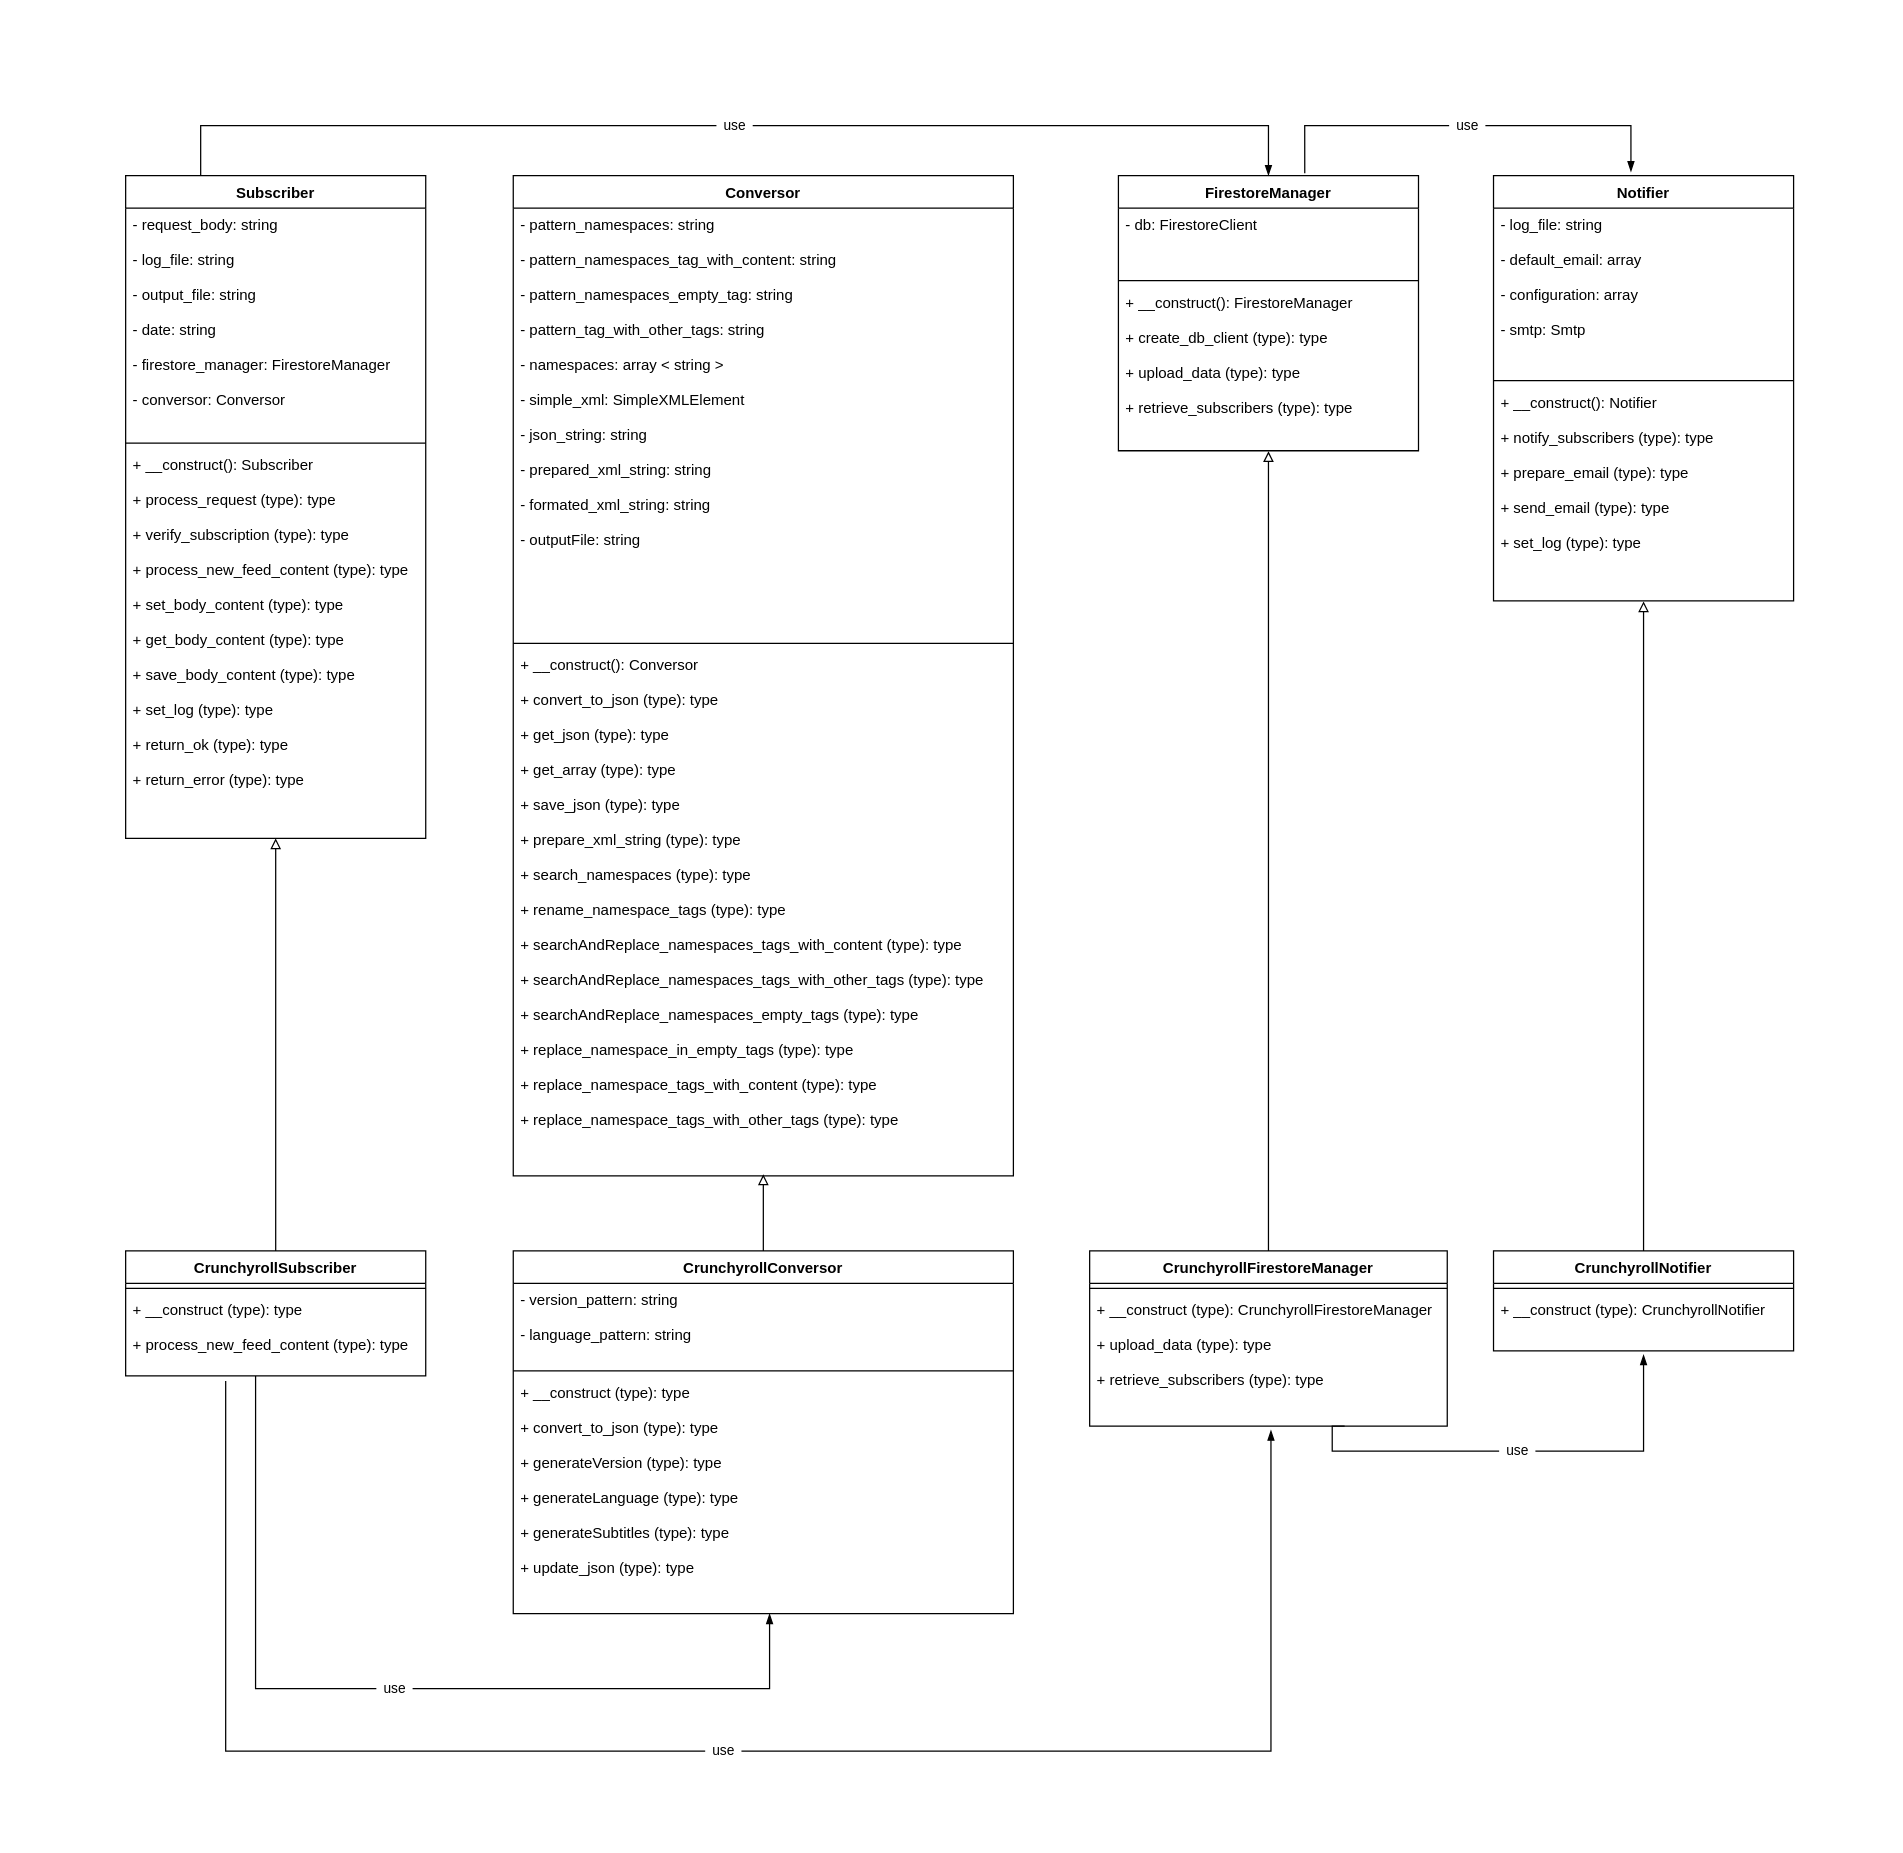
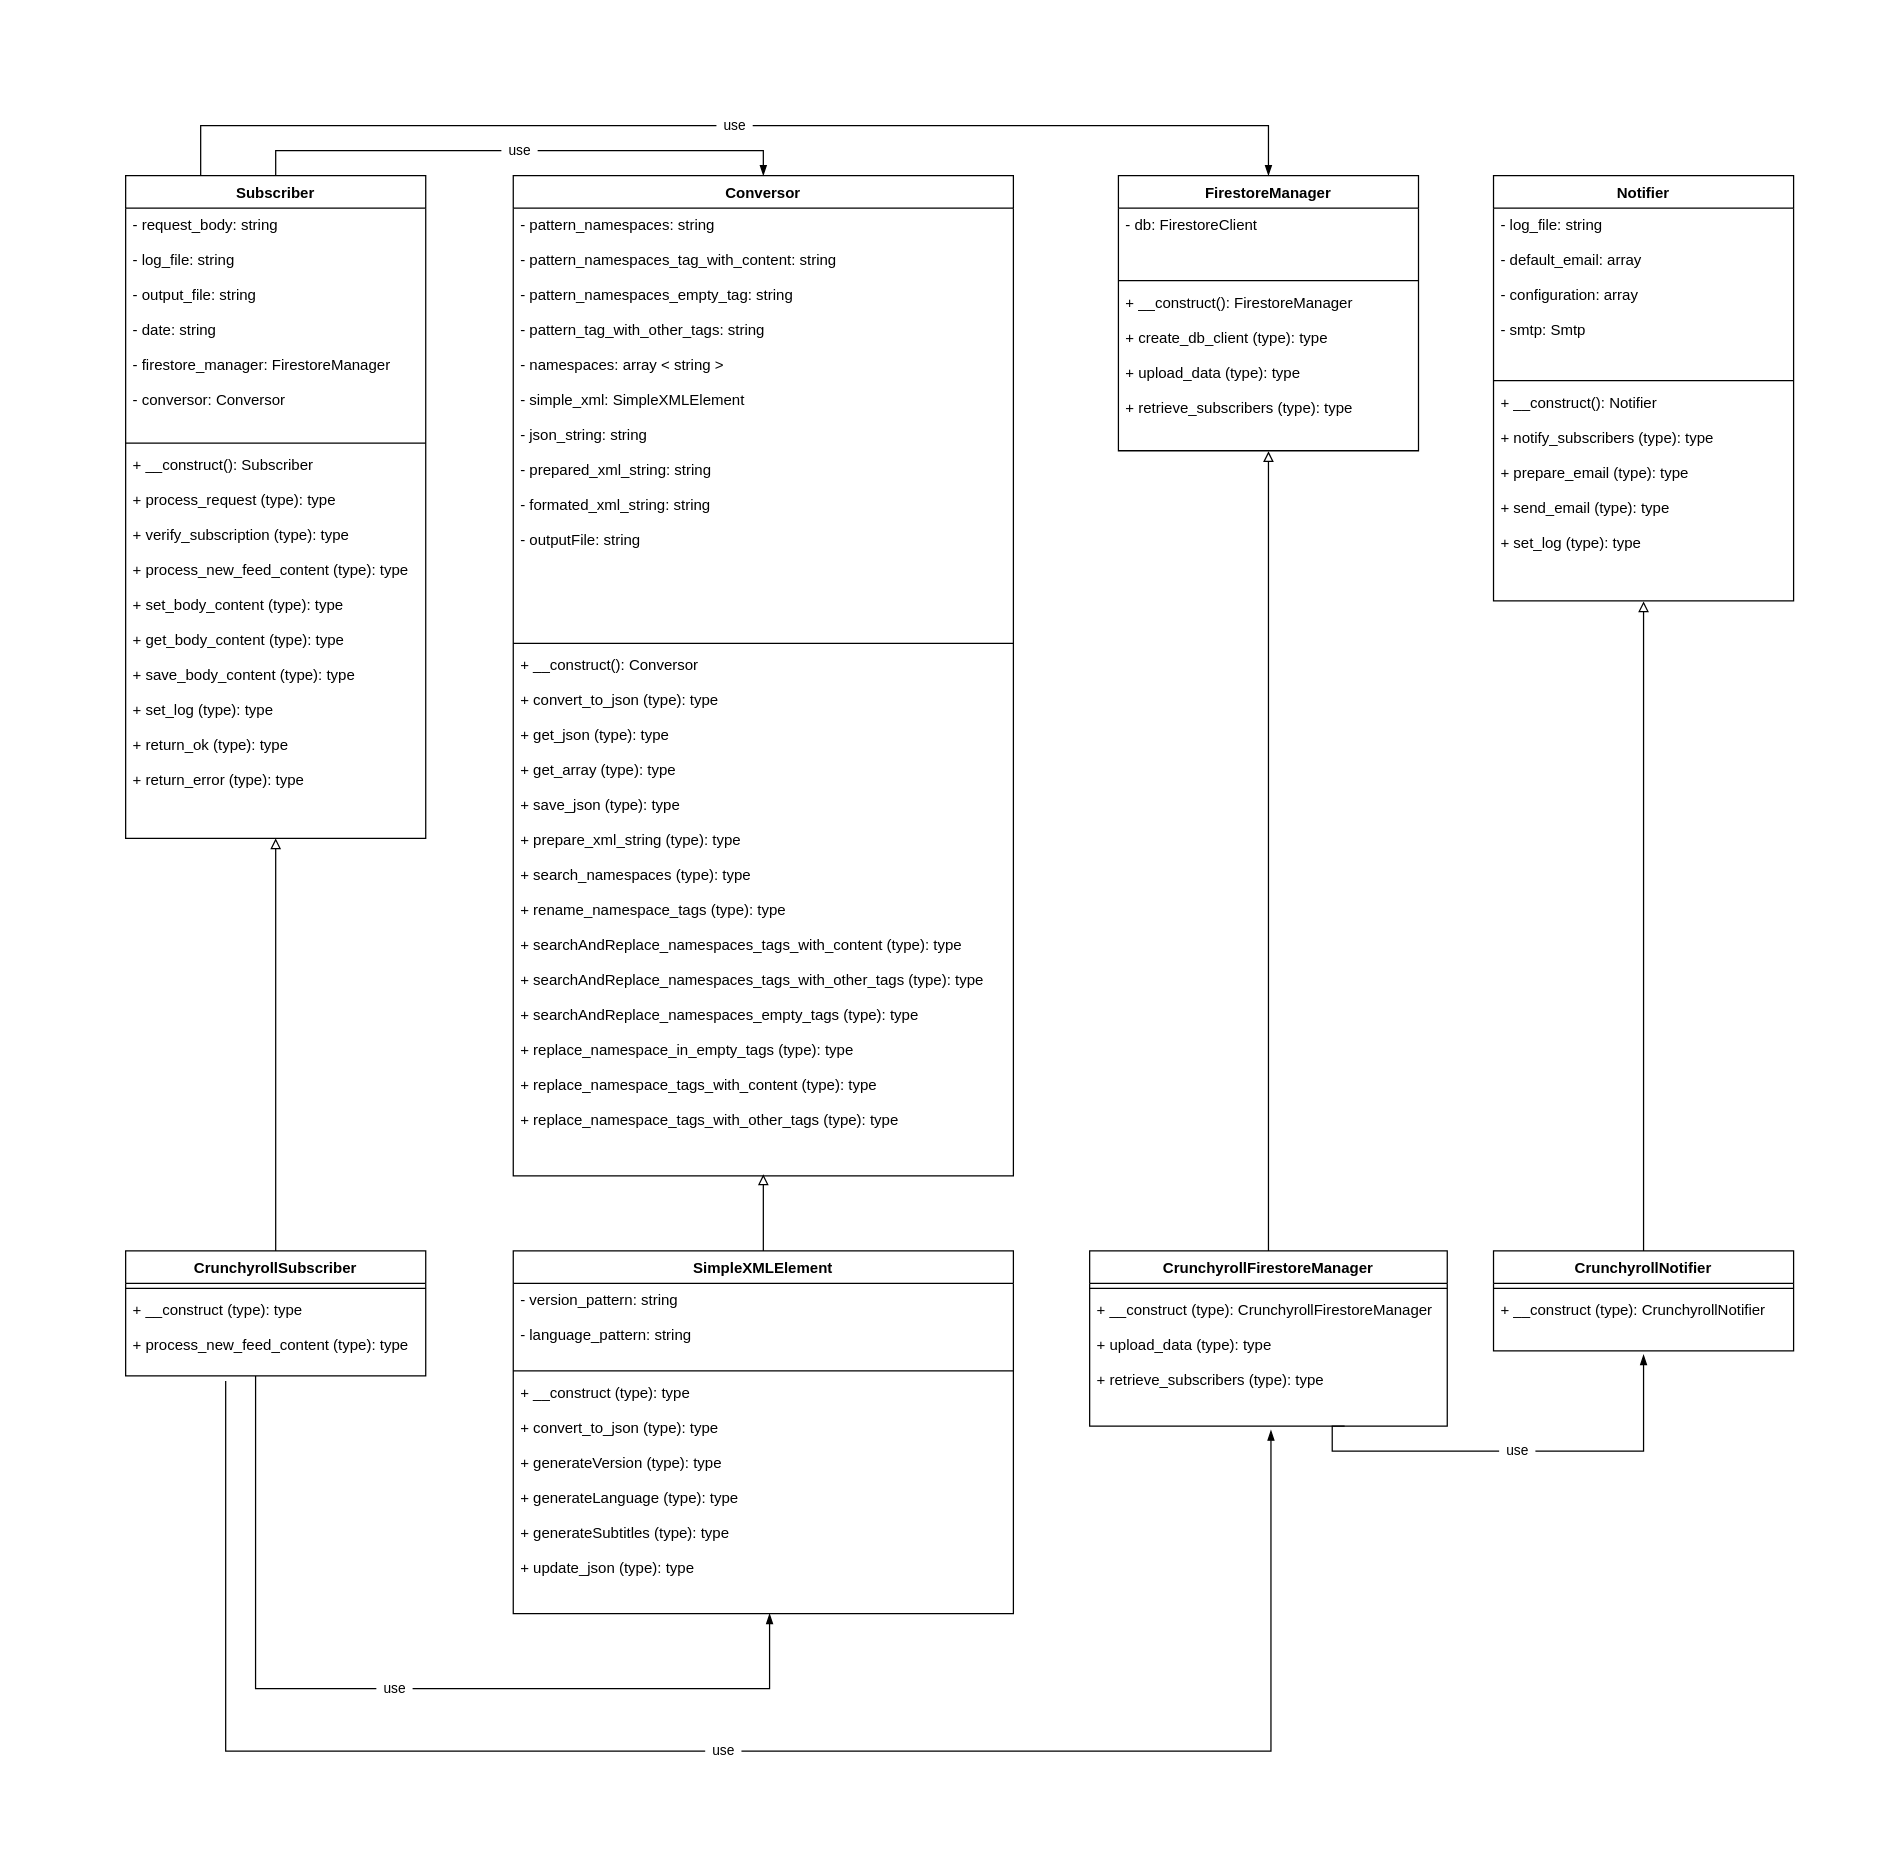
edge "FirestoreManager" -> "Notifier": removed, label "use"
edge "Subscriber" -> "Conversor": added, label "use"
node "CrunchyrollConversor": label "CrunchyrollConversor" -> "SimpleXMLElement"
